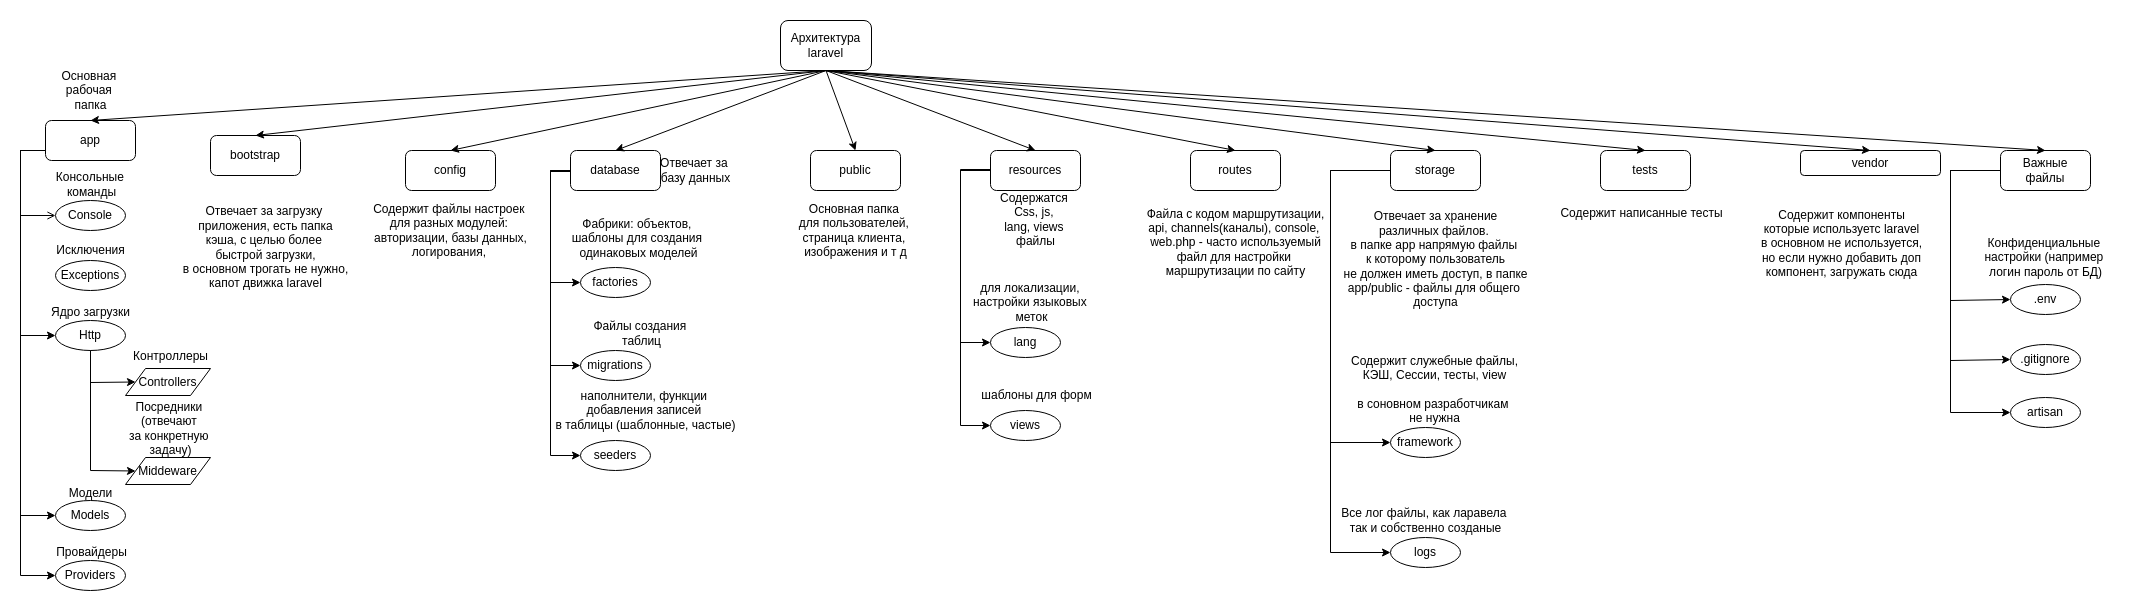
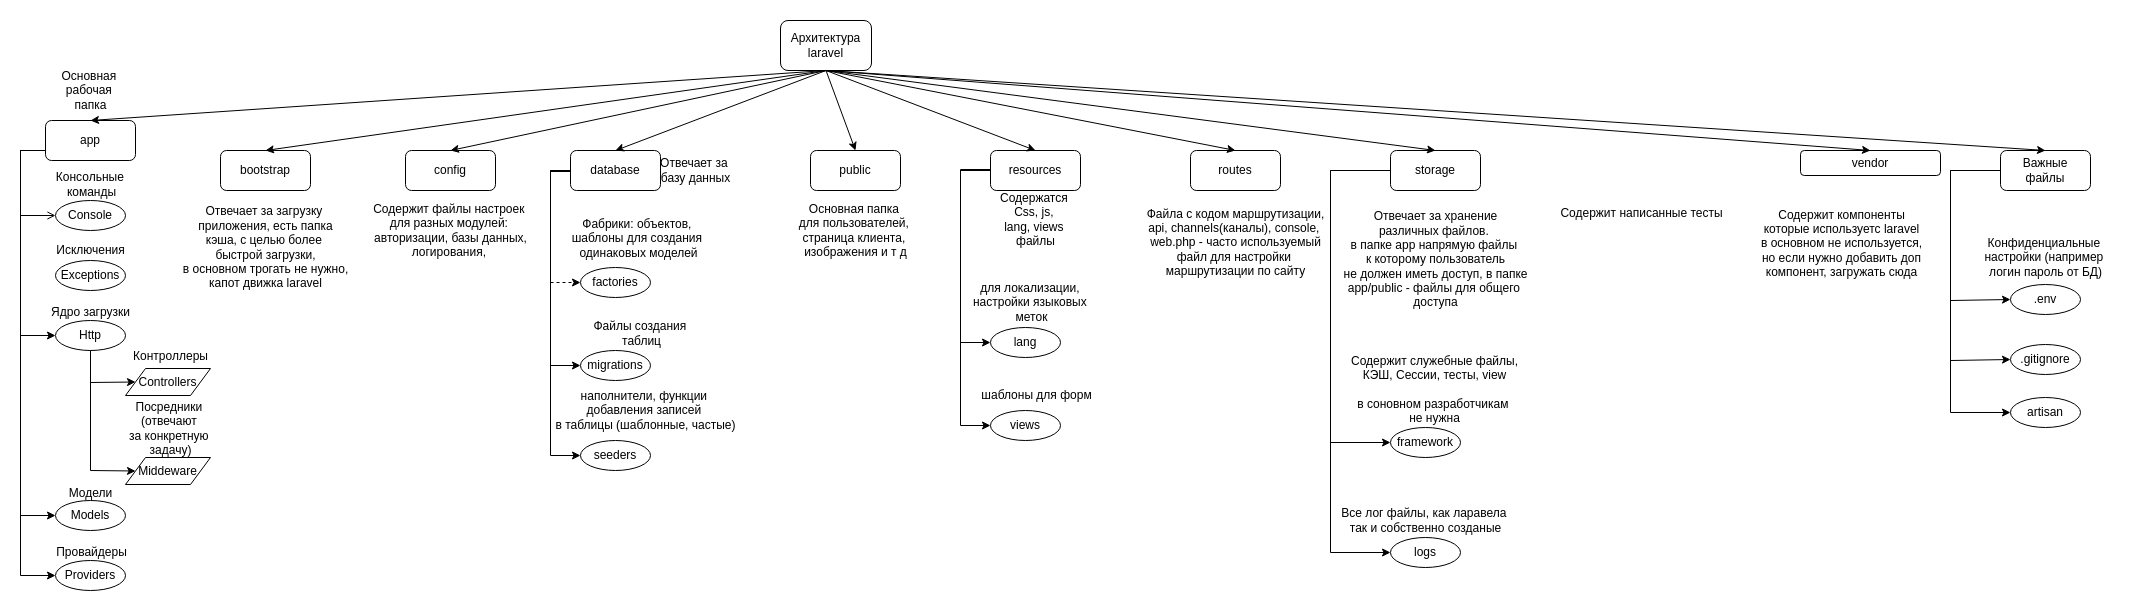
edge "Архитектура laravel" -> "tests": removed
node "bootstrap": moved (256, 156) -> (266, 171)
node "tests": removed
edge "database" -> "factories": style solid -> dashed
